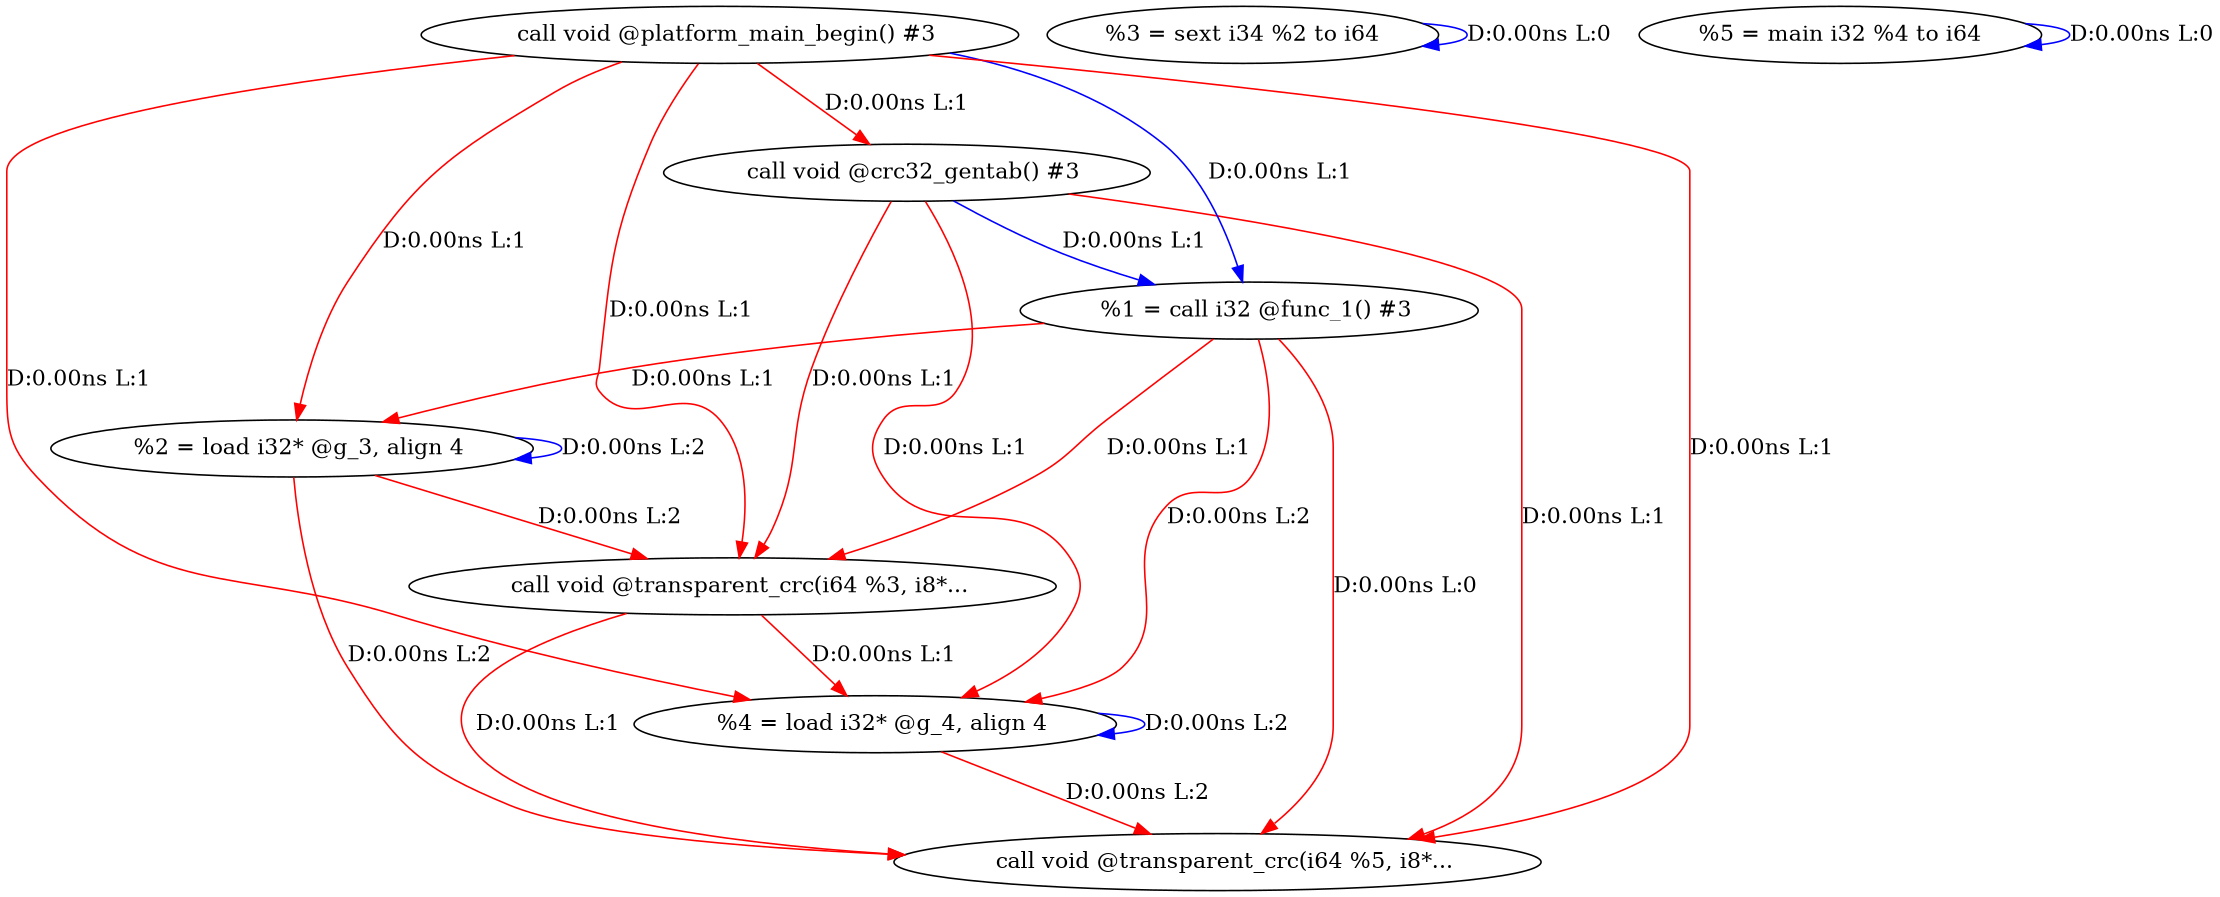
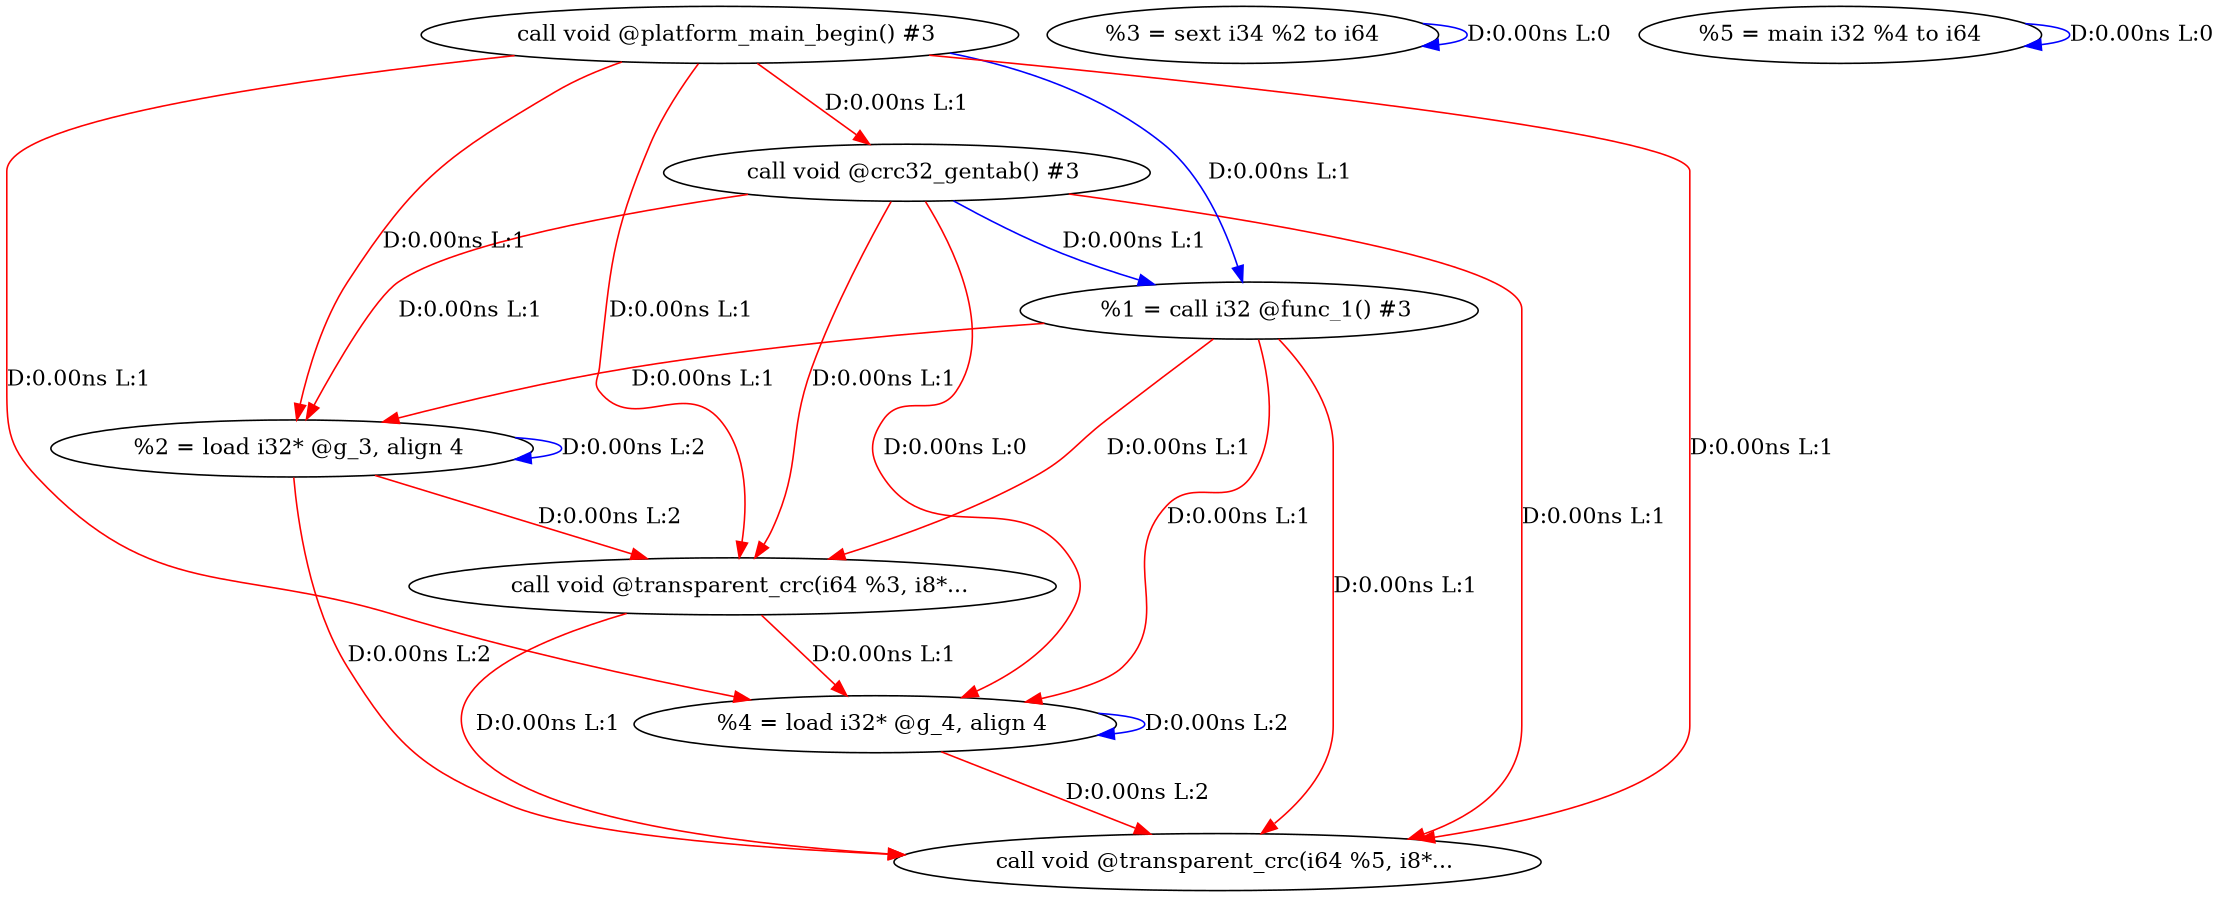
edge "call void @crc32_gentab() #3" -> "%2 = load i32* @g_3, align 4": added, label "D:0.00ns L:1"
edge "call void @crc32_gentab() #3" -> "%4 = load i32* @g_4, align 4": label "D:0.00ns L:1" -> "D:0.00ns L:0"
edge "%1 = call i32 @func_1() #3" -> "%4 = load i32* @g_4, align 4": label "D:0.00ns L:2" -> "D:0.00ns L:1"
edge "%1 = call i32 @func_1() #3" -> "call void @transparent_crc(i64 %5, i8*...": label "D:0.00ns L:0" -> "D:0.00ns L:1"
